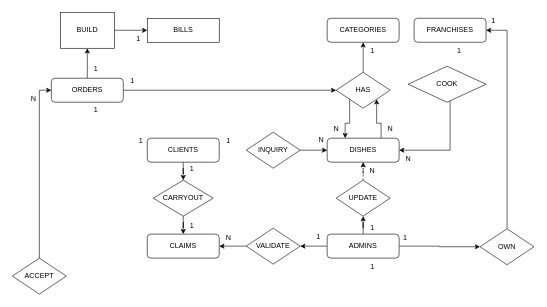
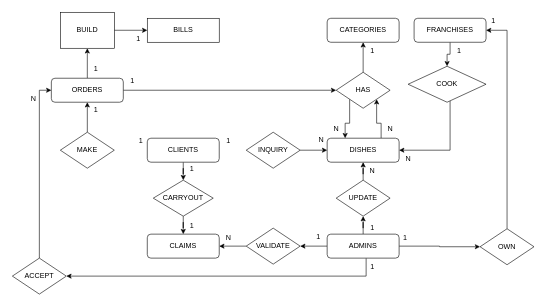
edge "FRANCHISES" -> "COOK": added
edge "MAKE" -> "ORDERS": added
node "MAKE": added
edge "UPDATE" -> "DISHES": style dashed -> solid
edge "ADMINS" -> "ACCEPT": added
